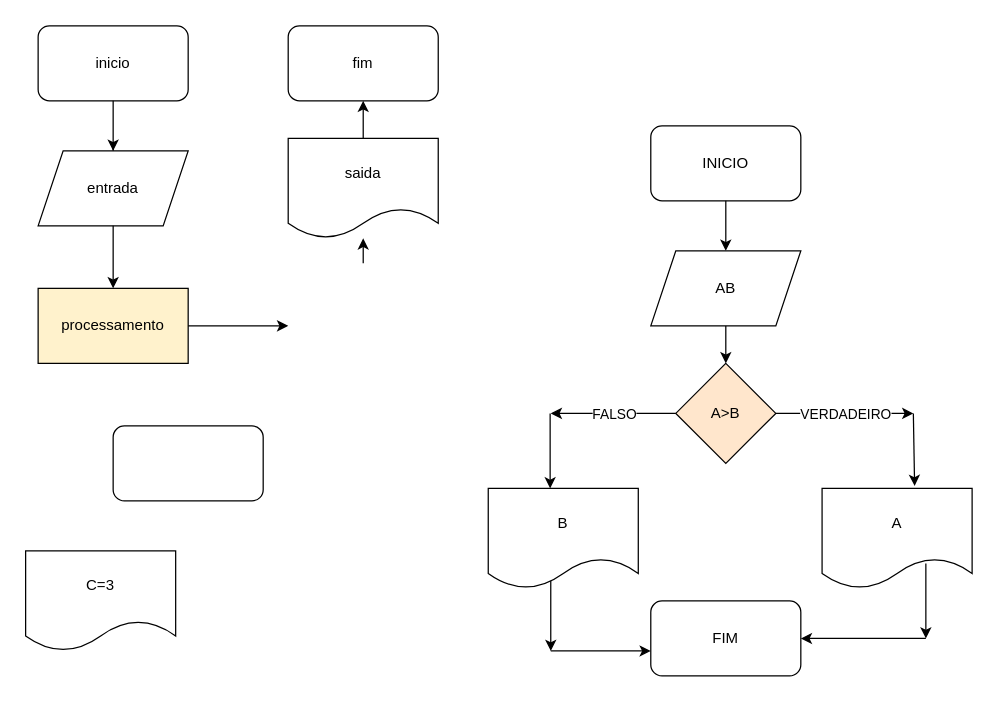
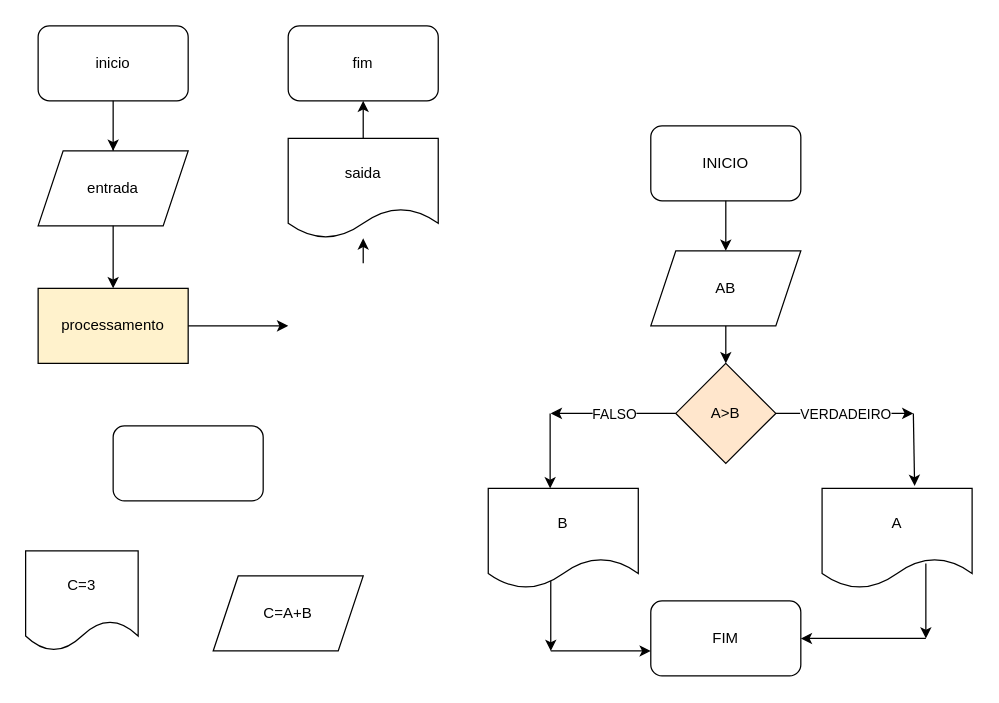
node "C=3": size 150x100 -> 113x100
node "C=A+B": added
